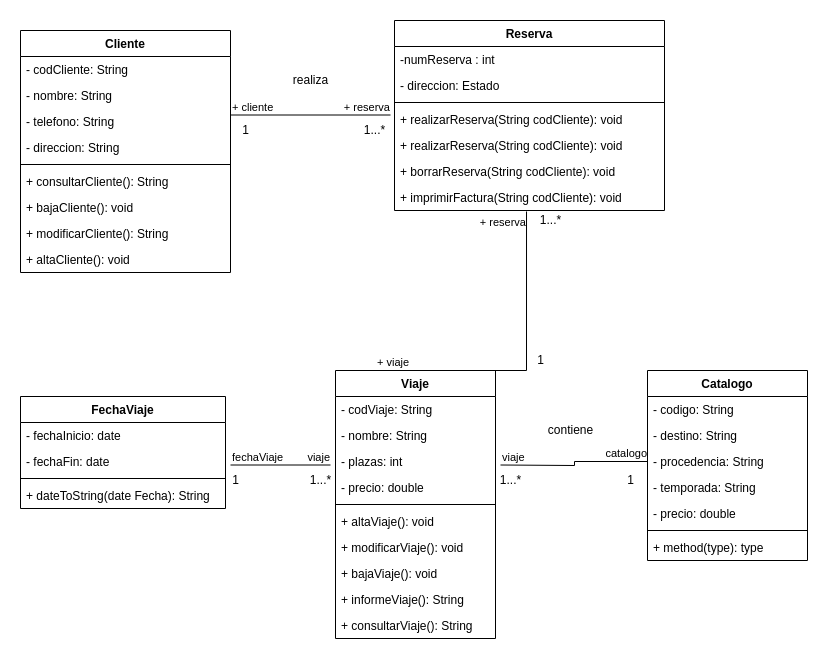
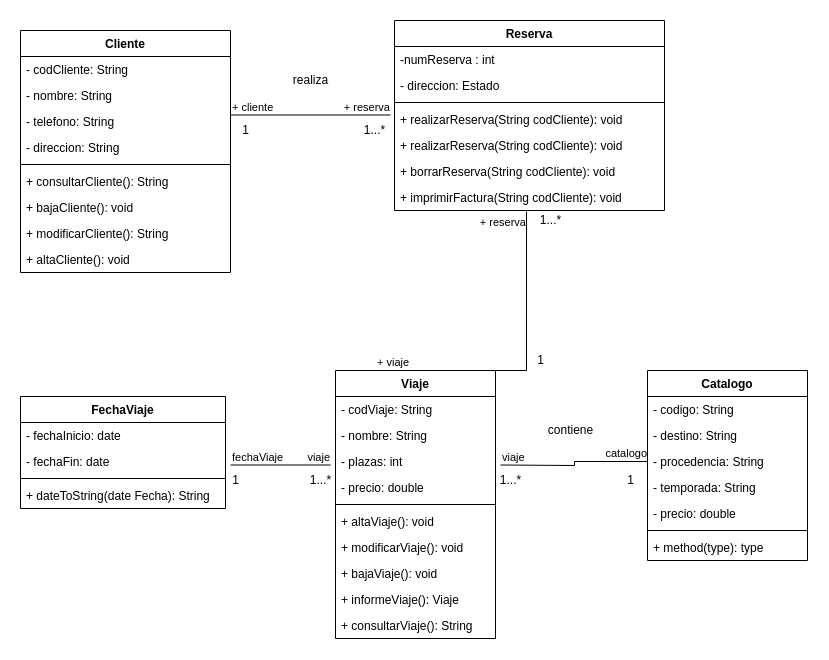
node "+ informeViaje(): String": label "+ informeViaje(): String" -> "+ informeViaje(): Viaje"
